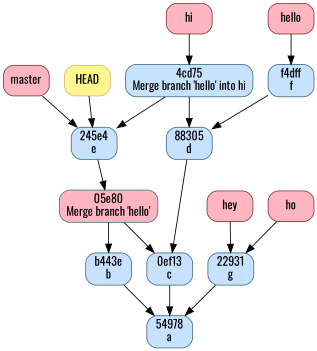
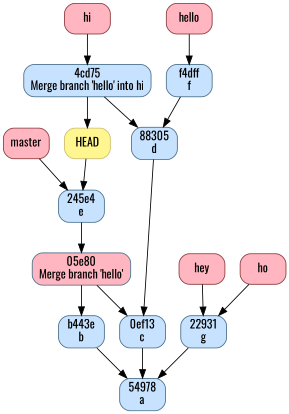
edge "4cd75 Merge branch 'hello' into hi" -> "245e4 e": now "4cd75 Merge branch 'hello' into hi" -> "HEAD"
